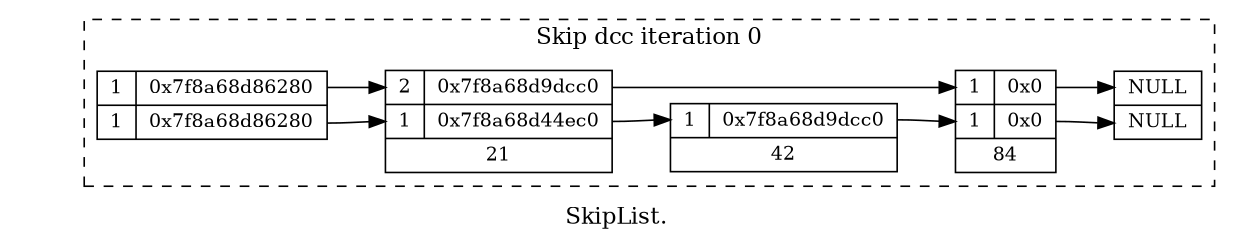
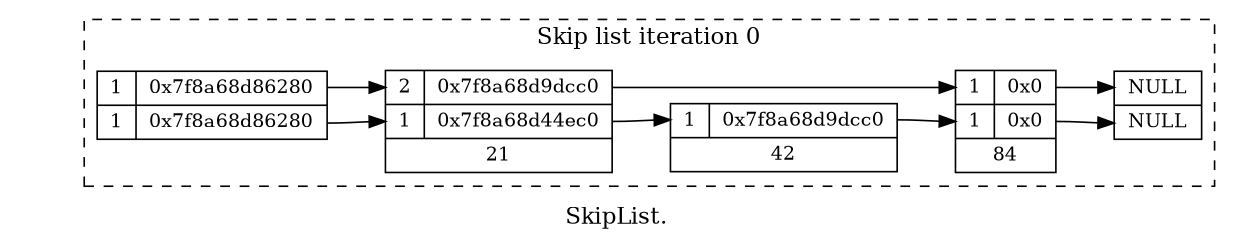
cluster "Skip dcc iteration 0": label "Skip dcc iteration 0" -> "Skip list iteration 0"
